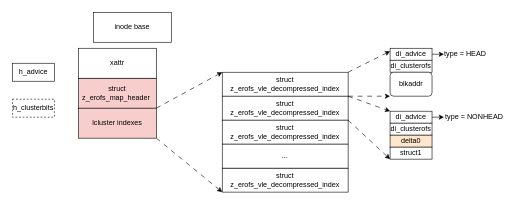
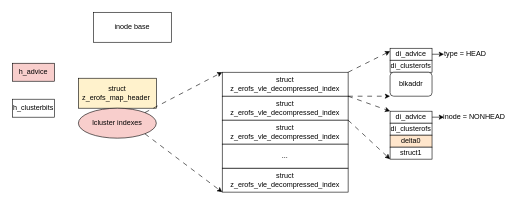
node "xattr": removed
node "h_advice": fillcolor #ffffff -> #f8cecc
node "struct z_erofs_map_header": fillcolor #f8cecc -> #fff2cc
node "h_clusterbits": style dashed -> solid
node "type = NONHEAD": label "type = NONHEAD" -> "inode = NONHEAD"
node "lcluster indexes": shape rectangle -> ellipse
